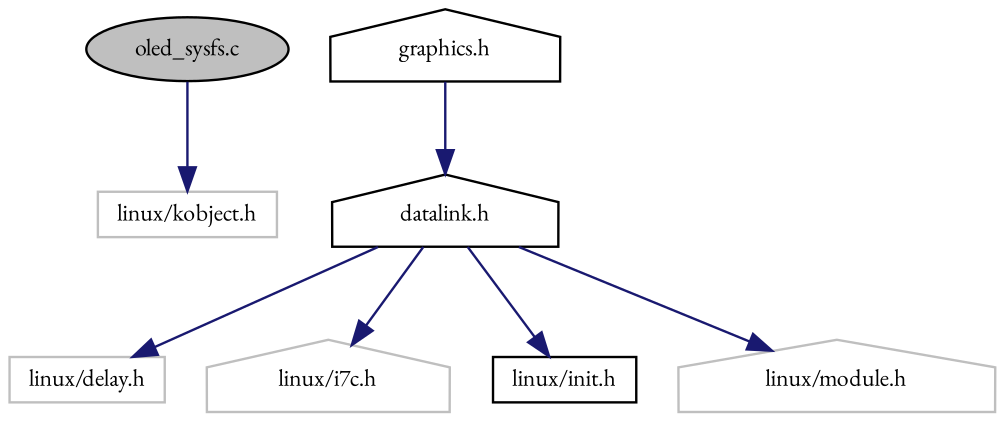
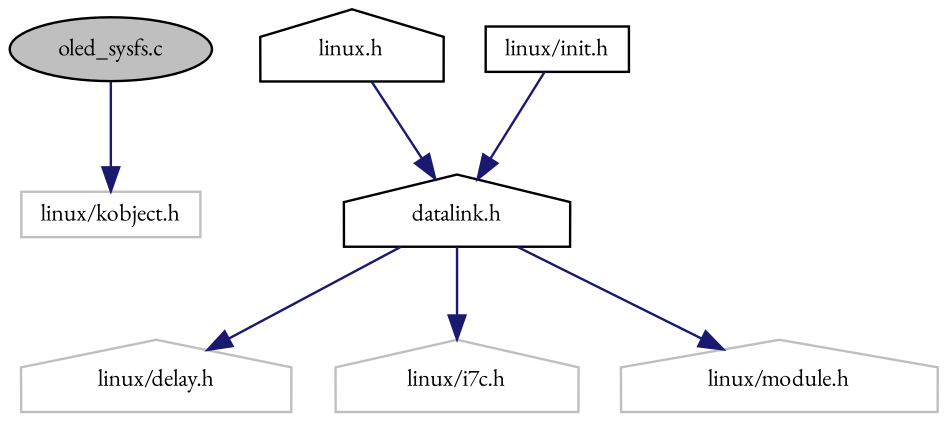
node "graphics.h": label "graphics.h" -> "linux.h"
edge "datalink.h" -> "linux/init.h": reversed
node "linux/delay.h": shape box -> house
